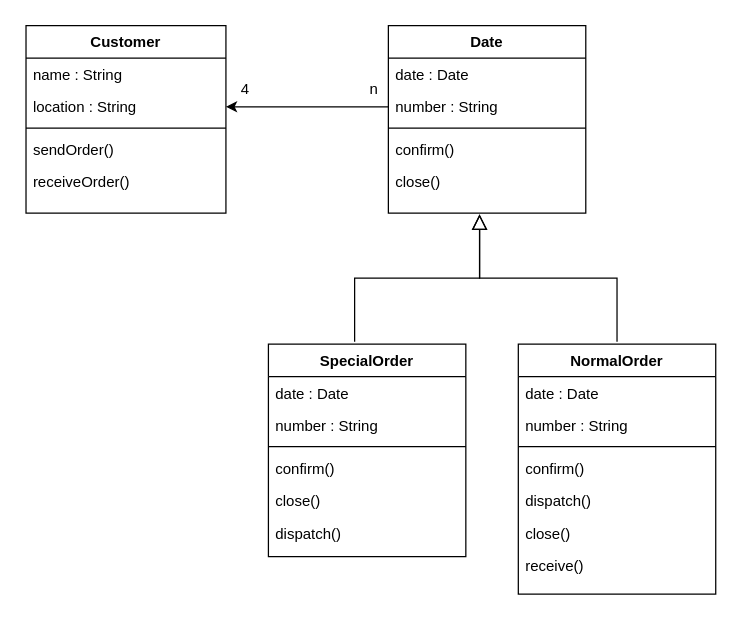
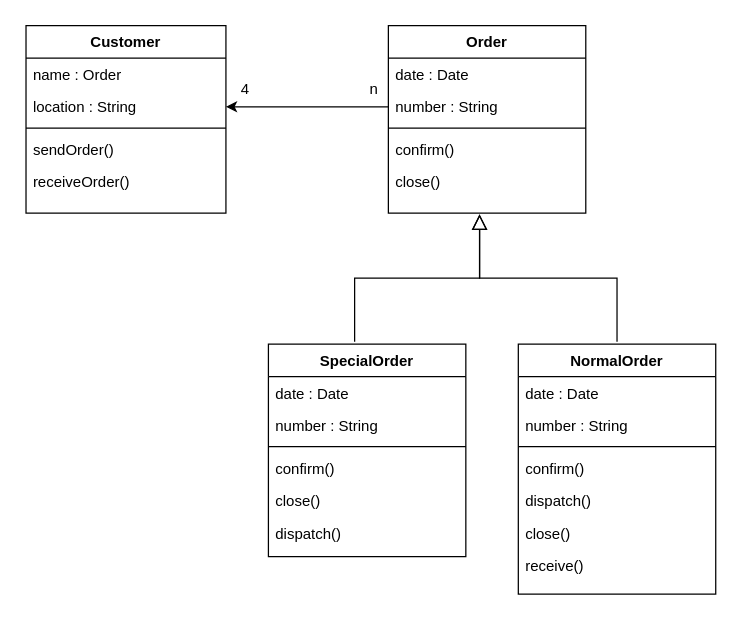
node "Date": label "Date" -> "Order"
node "name : String": label "name : String" -> "name : Order"
